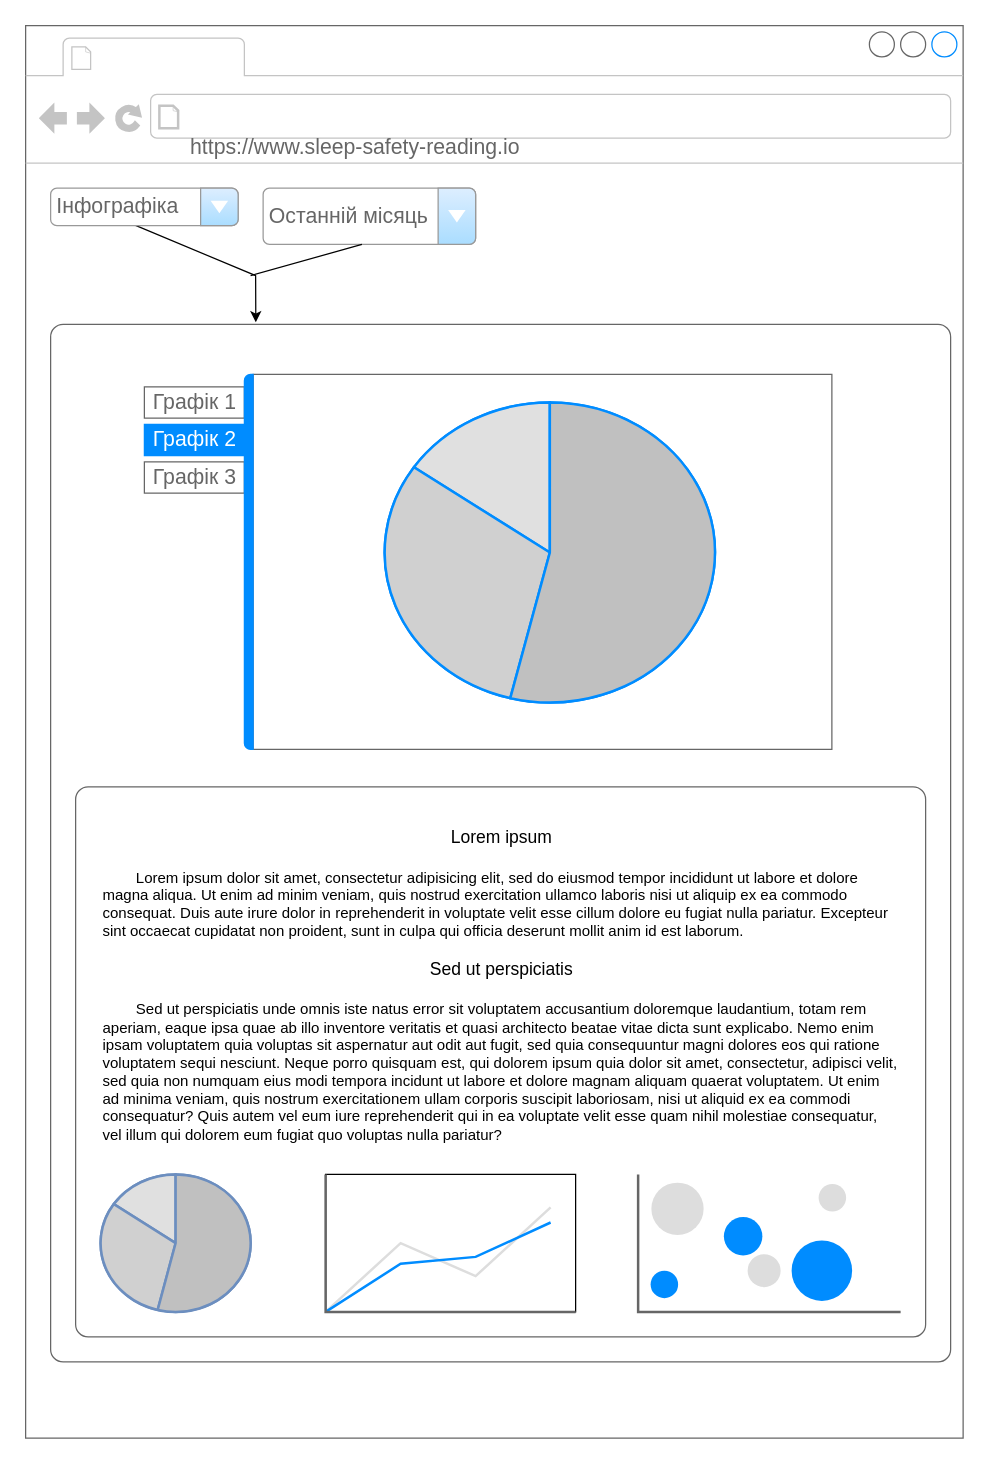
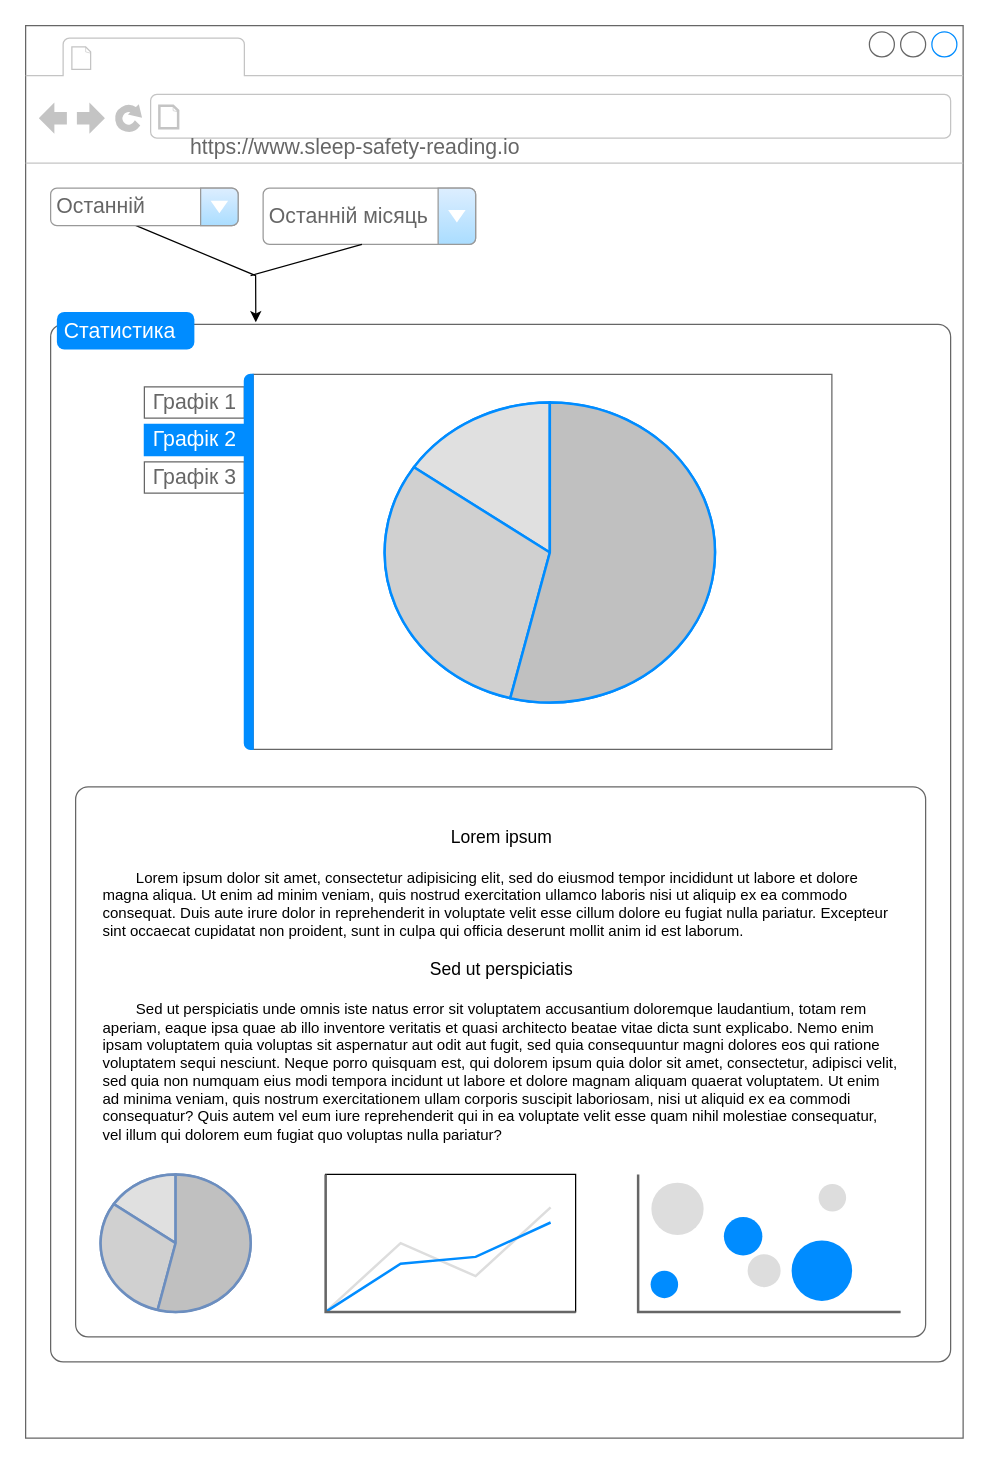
node "Інфографіка": label "Інфографіка" -> "Останній"
node "Статистика": added
